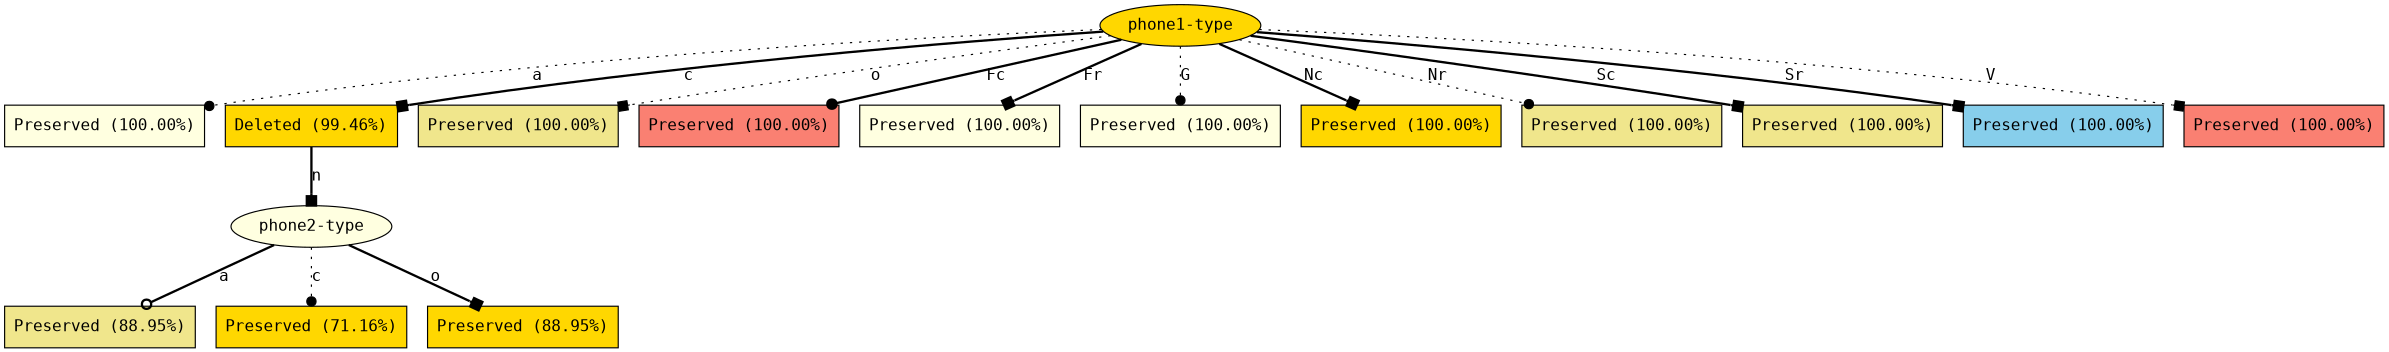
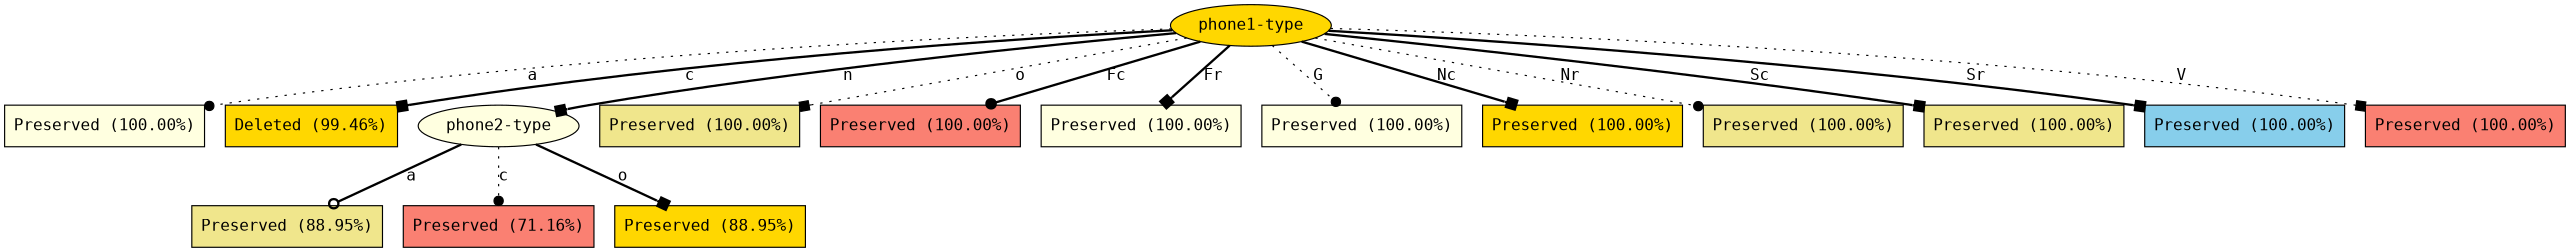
edge "Deleted (99.46%)" -> "phone2-type": now "phone1-type" -> "phone2-type"
node "Preserved (71.16%)": fillcolor gold -> salmon
